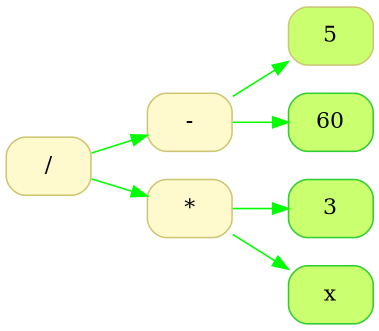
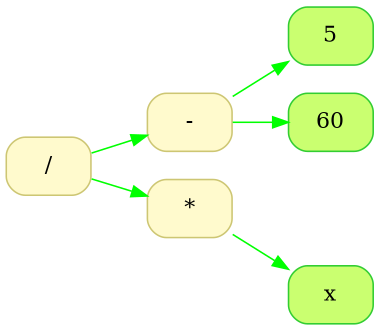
node "5": color khaki3 -> limegreen
node "3": removed
